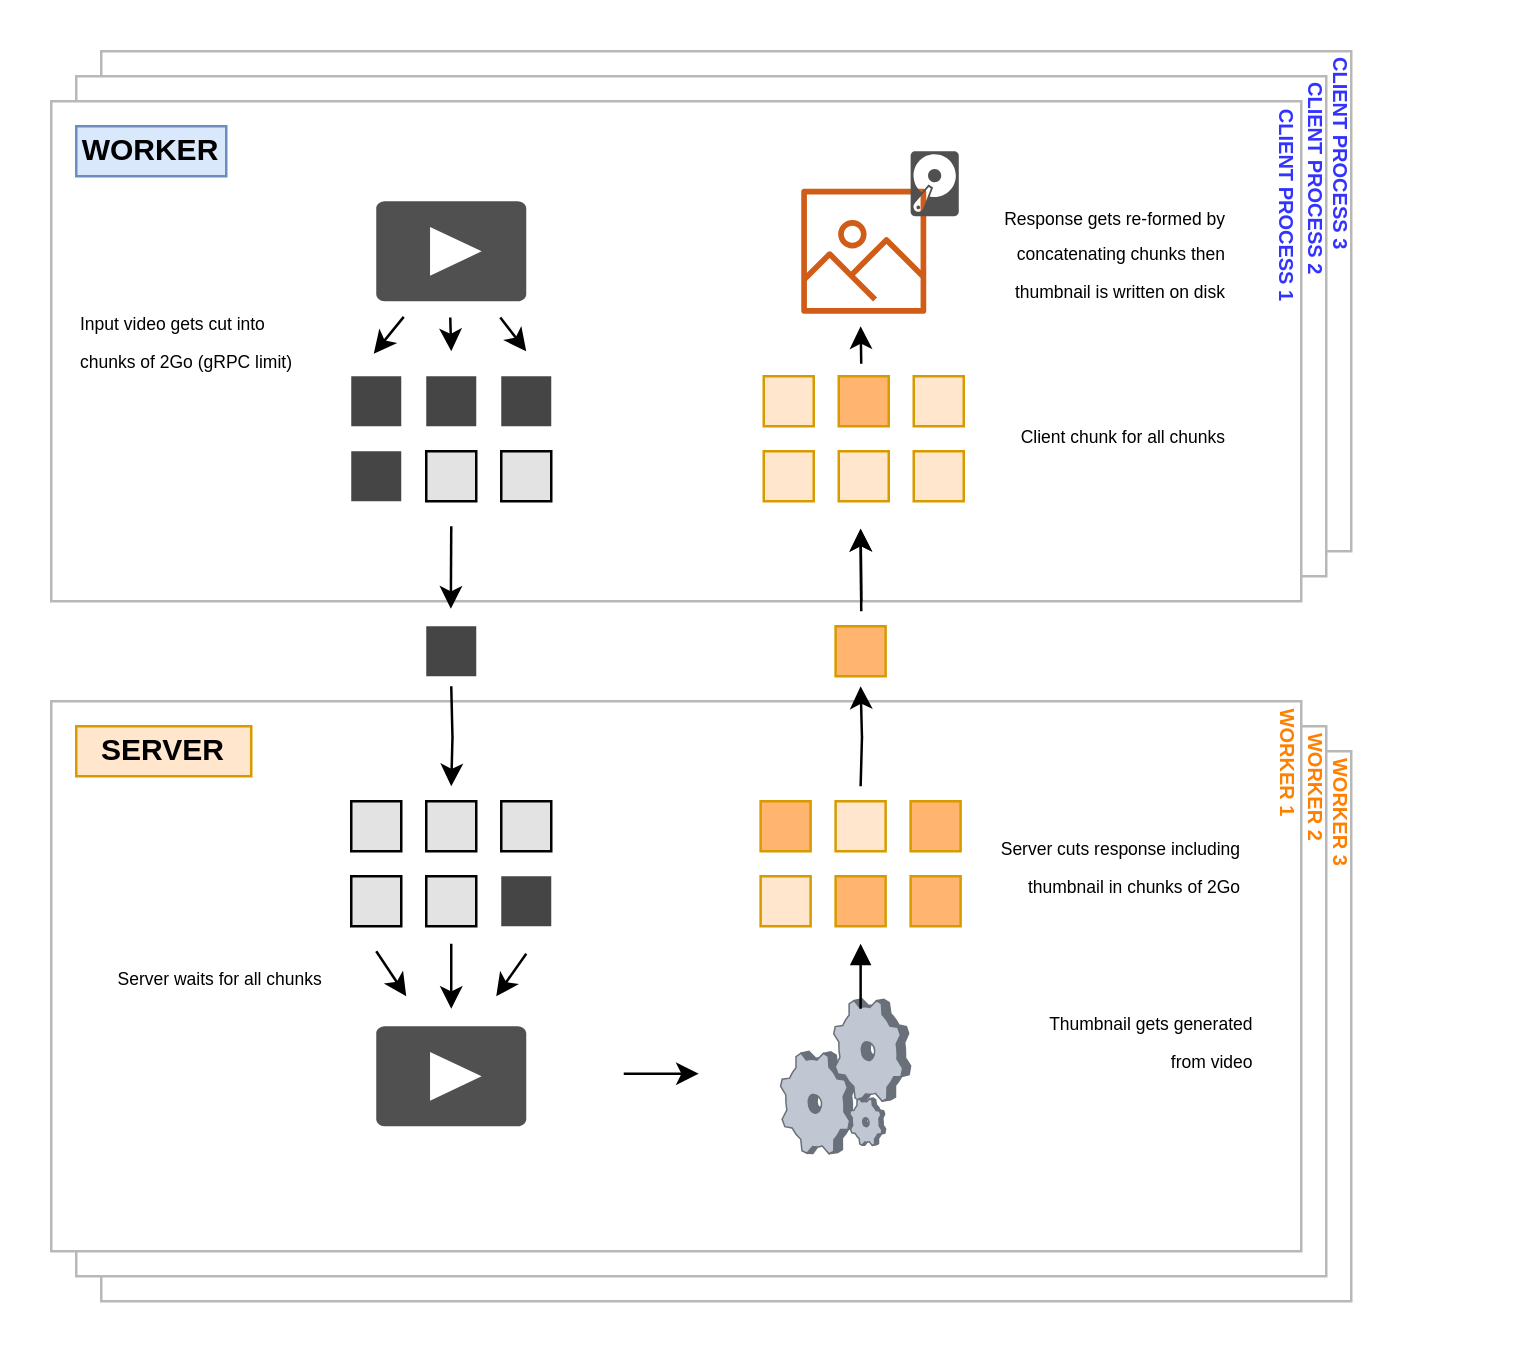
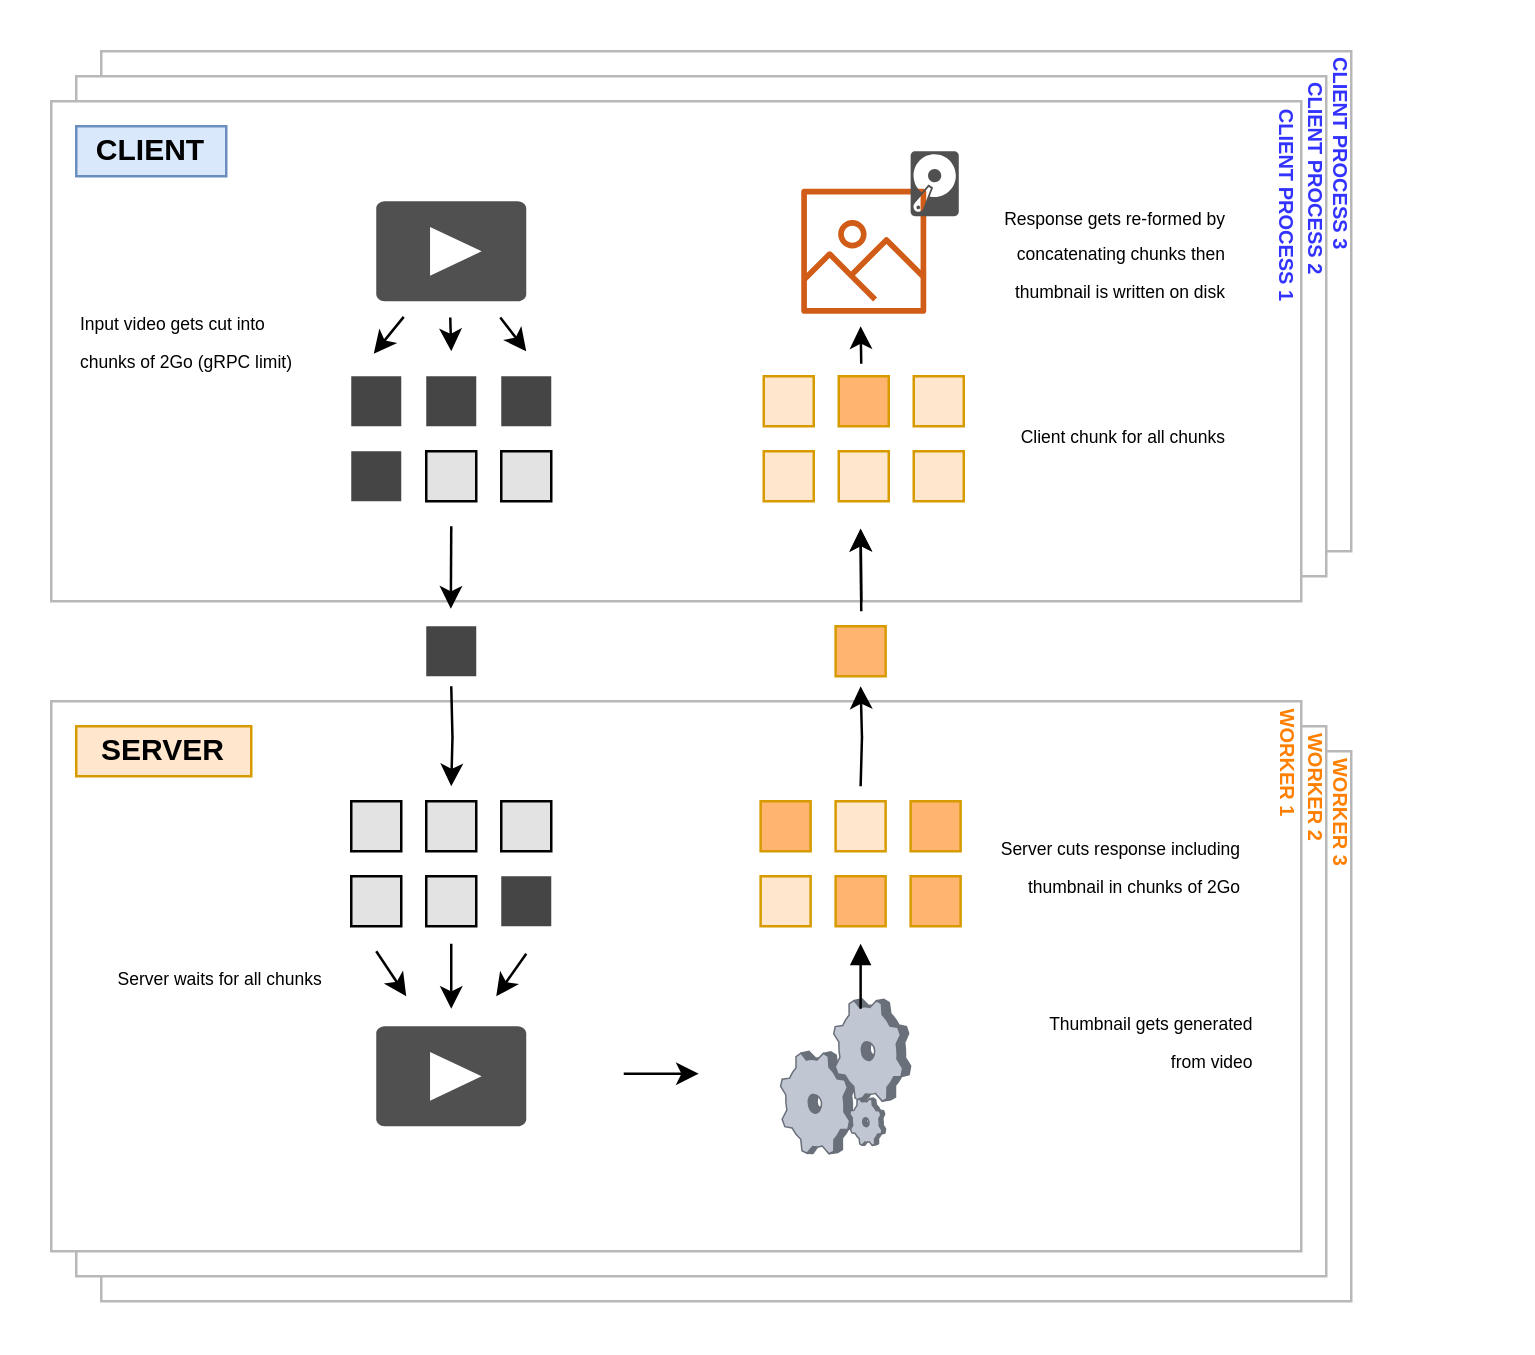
node "WORKER": label "WORKER" -> "CLIENT"
